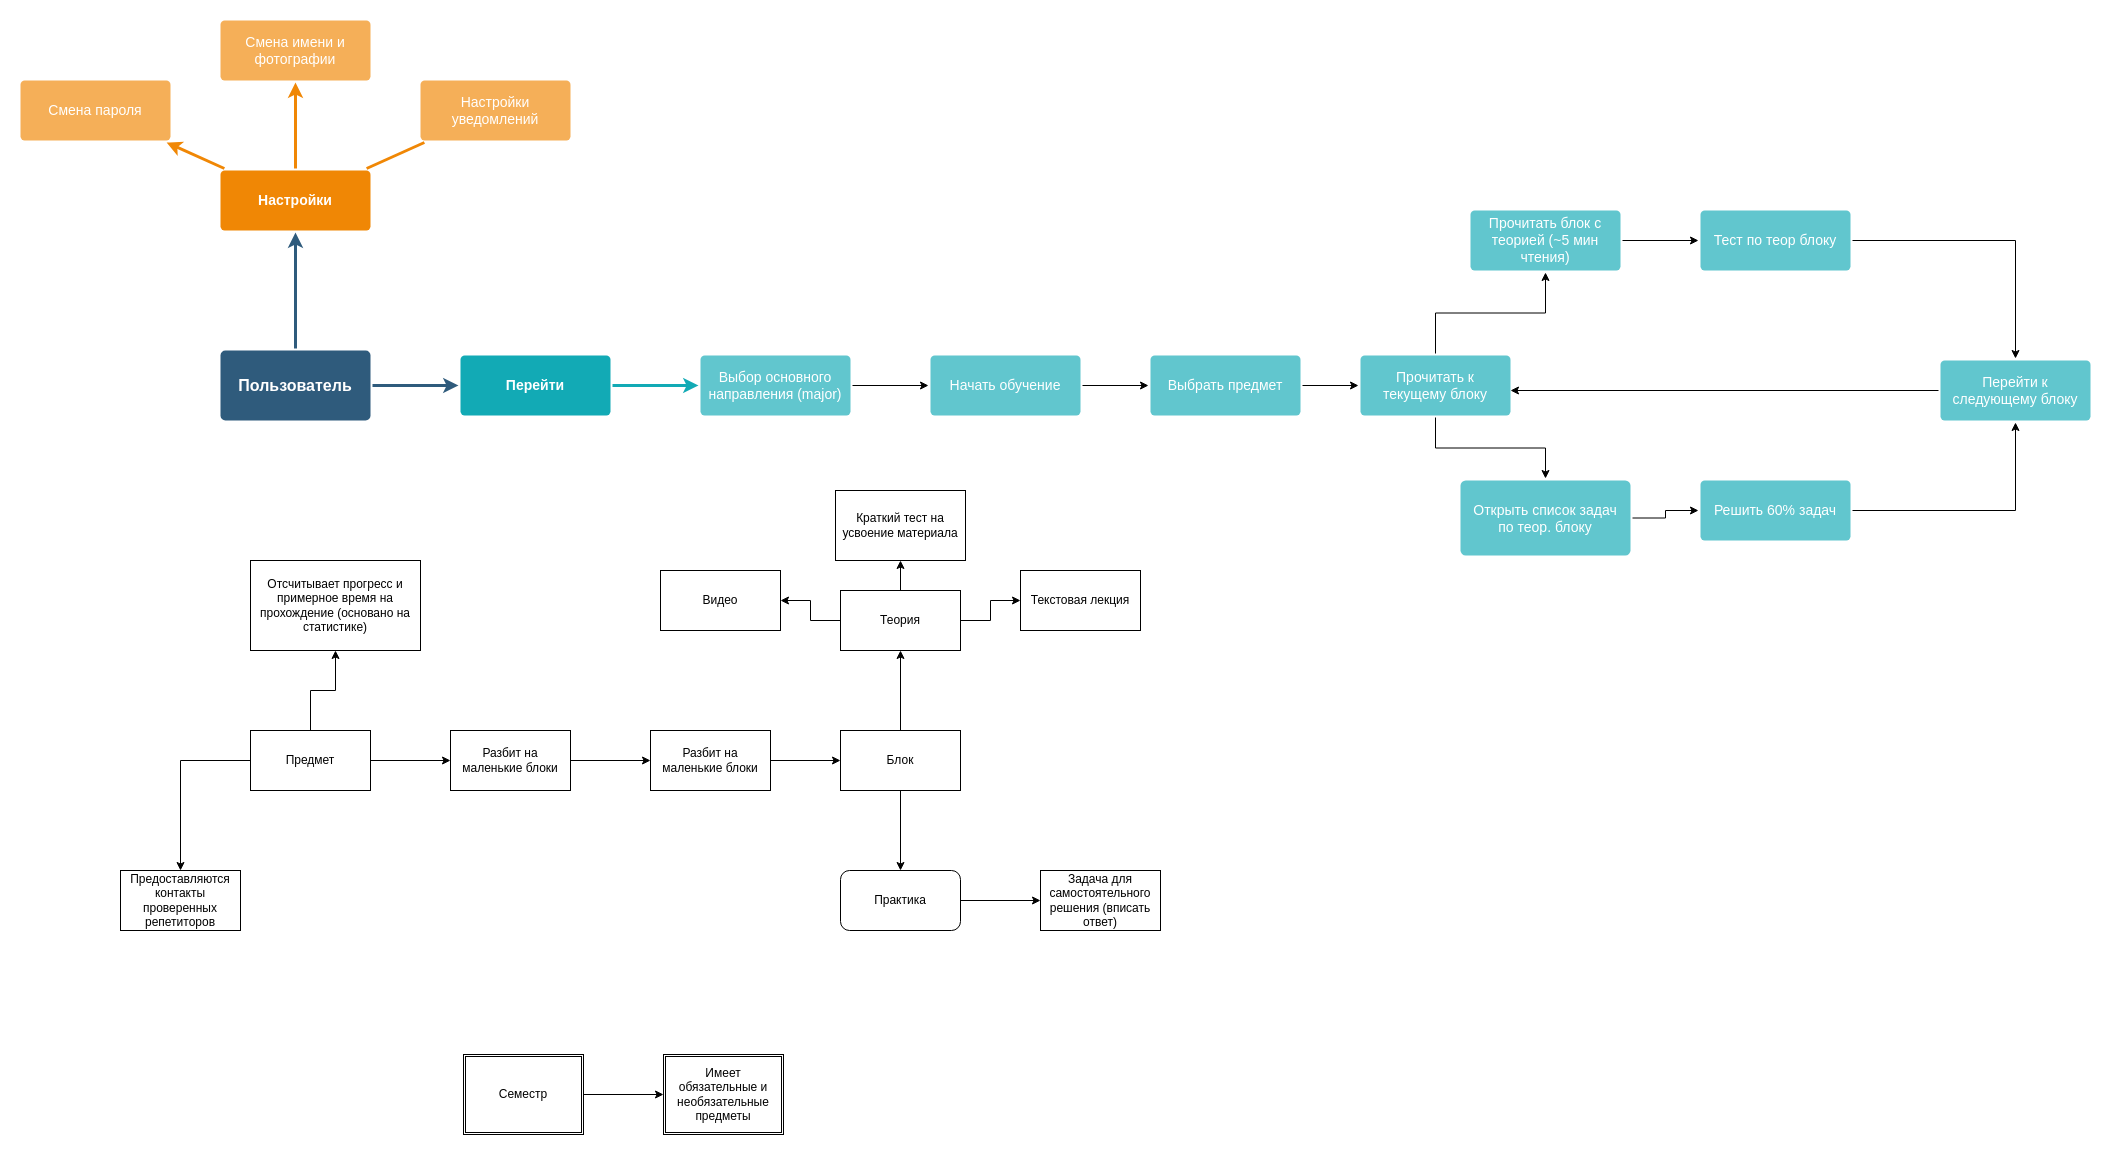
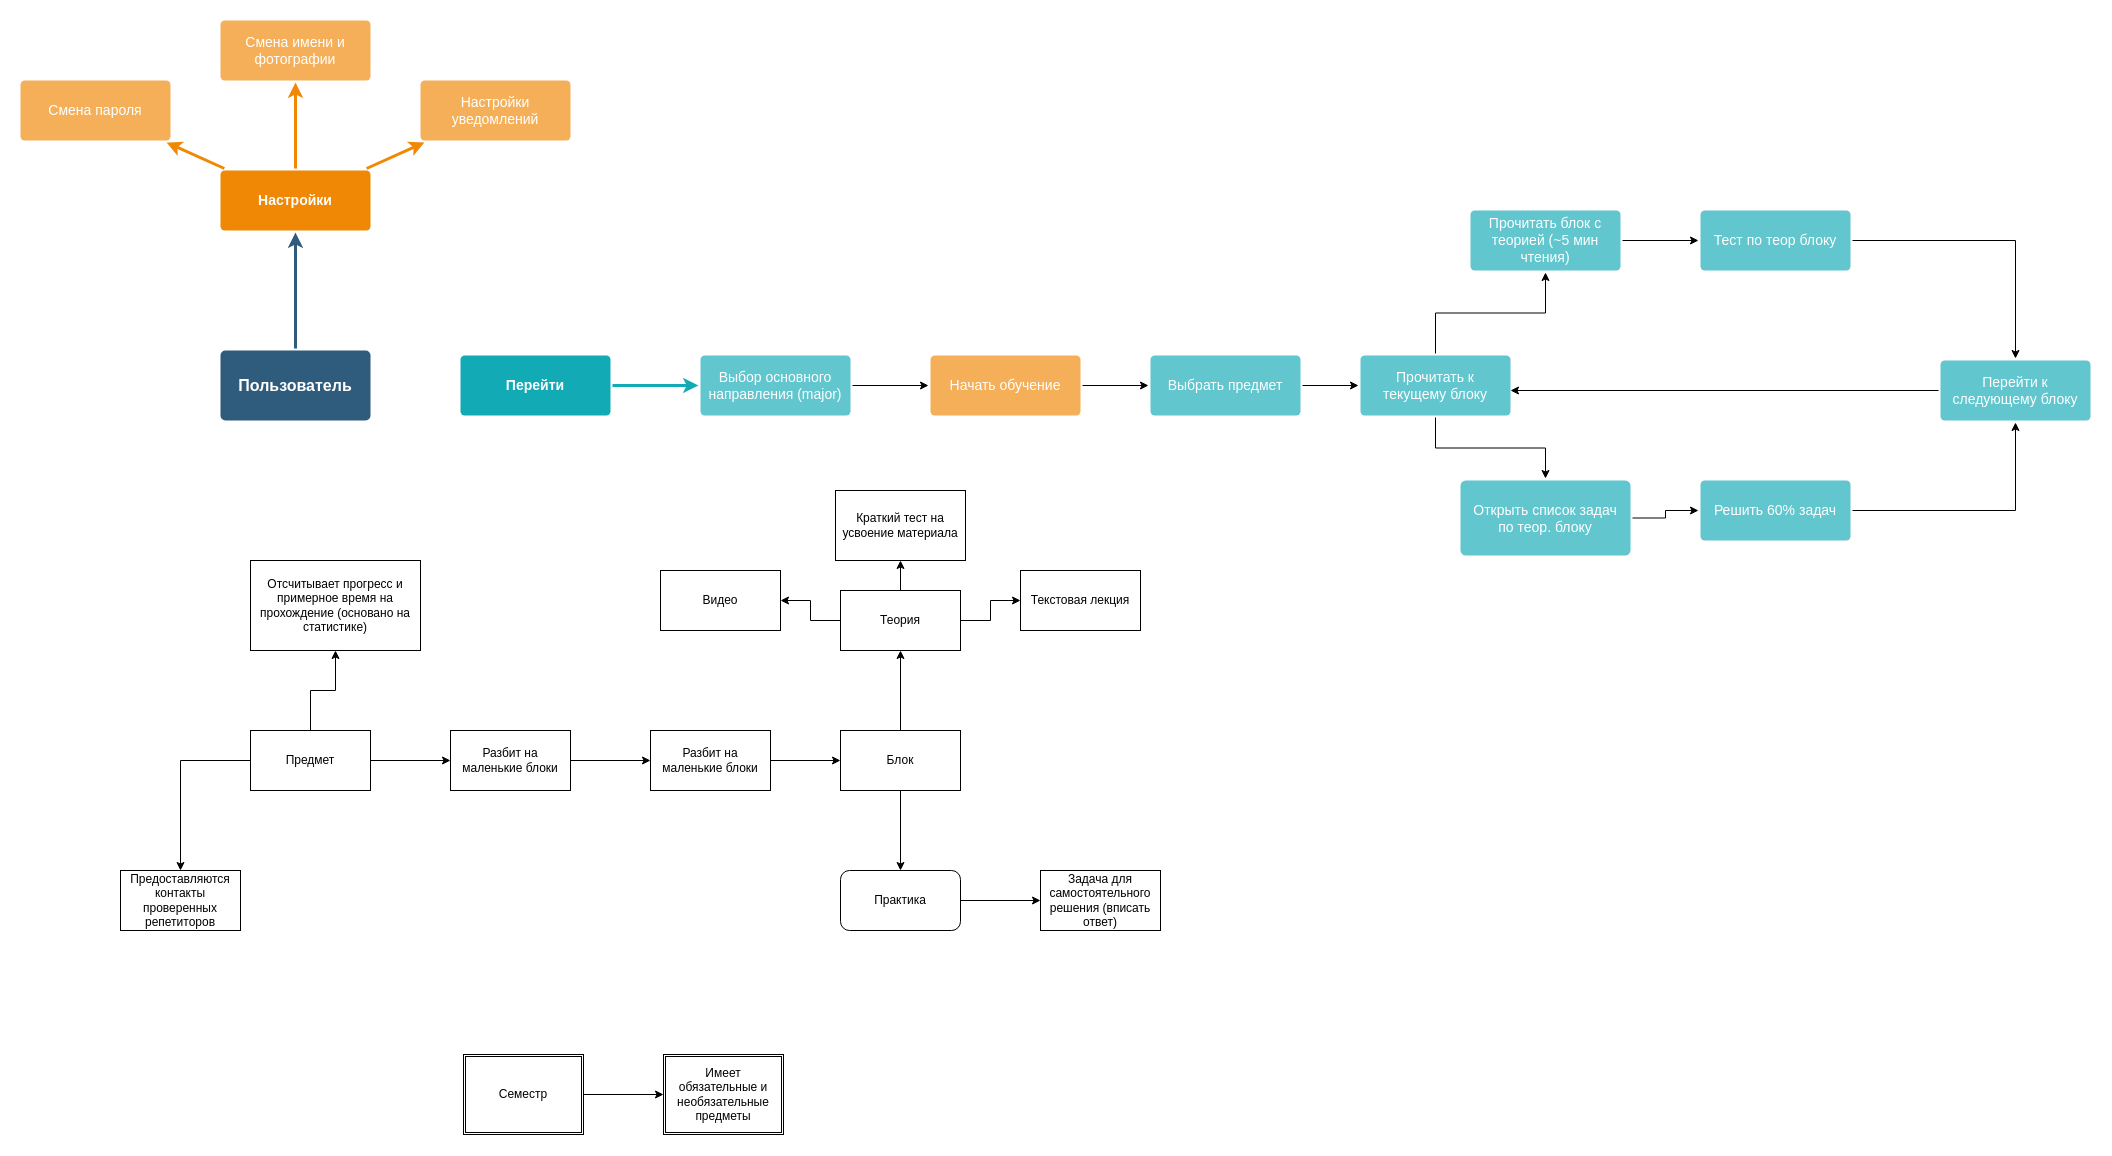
edge "Настройки уведомлений" -- "Настройки": arrowhead none -> classic
edge "Пользователь" -> "Перейти": removed
node "Начать обучение": fillcolor #61c6ce -> #f5af58
